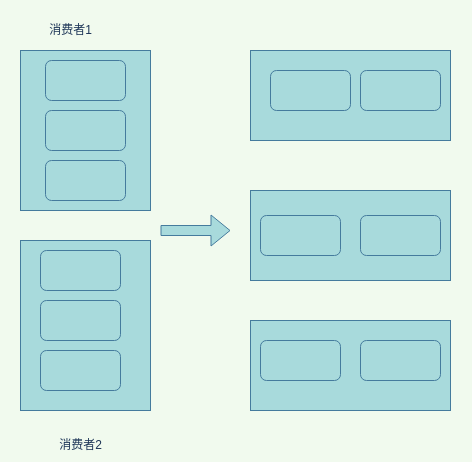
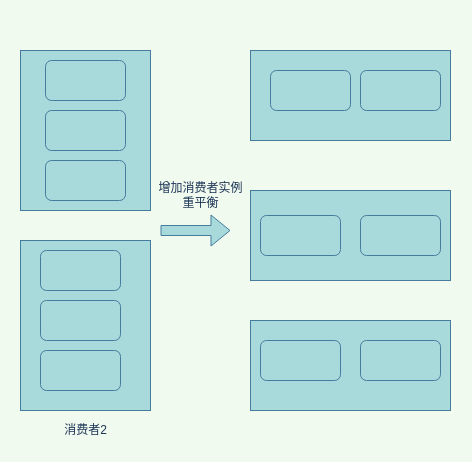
node "消费者1": removed
node "增加消费者实例 重平衡": added
node "消费者2": moved (81, 446) -> (86, 431)
